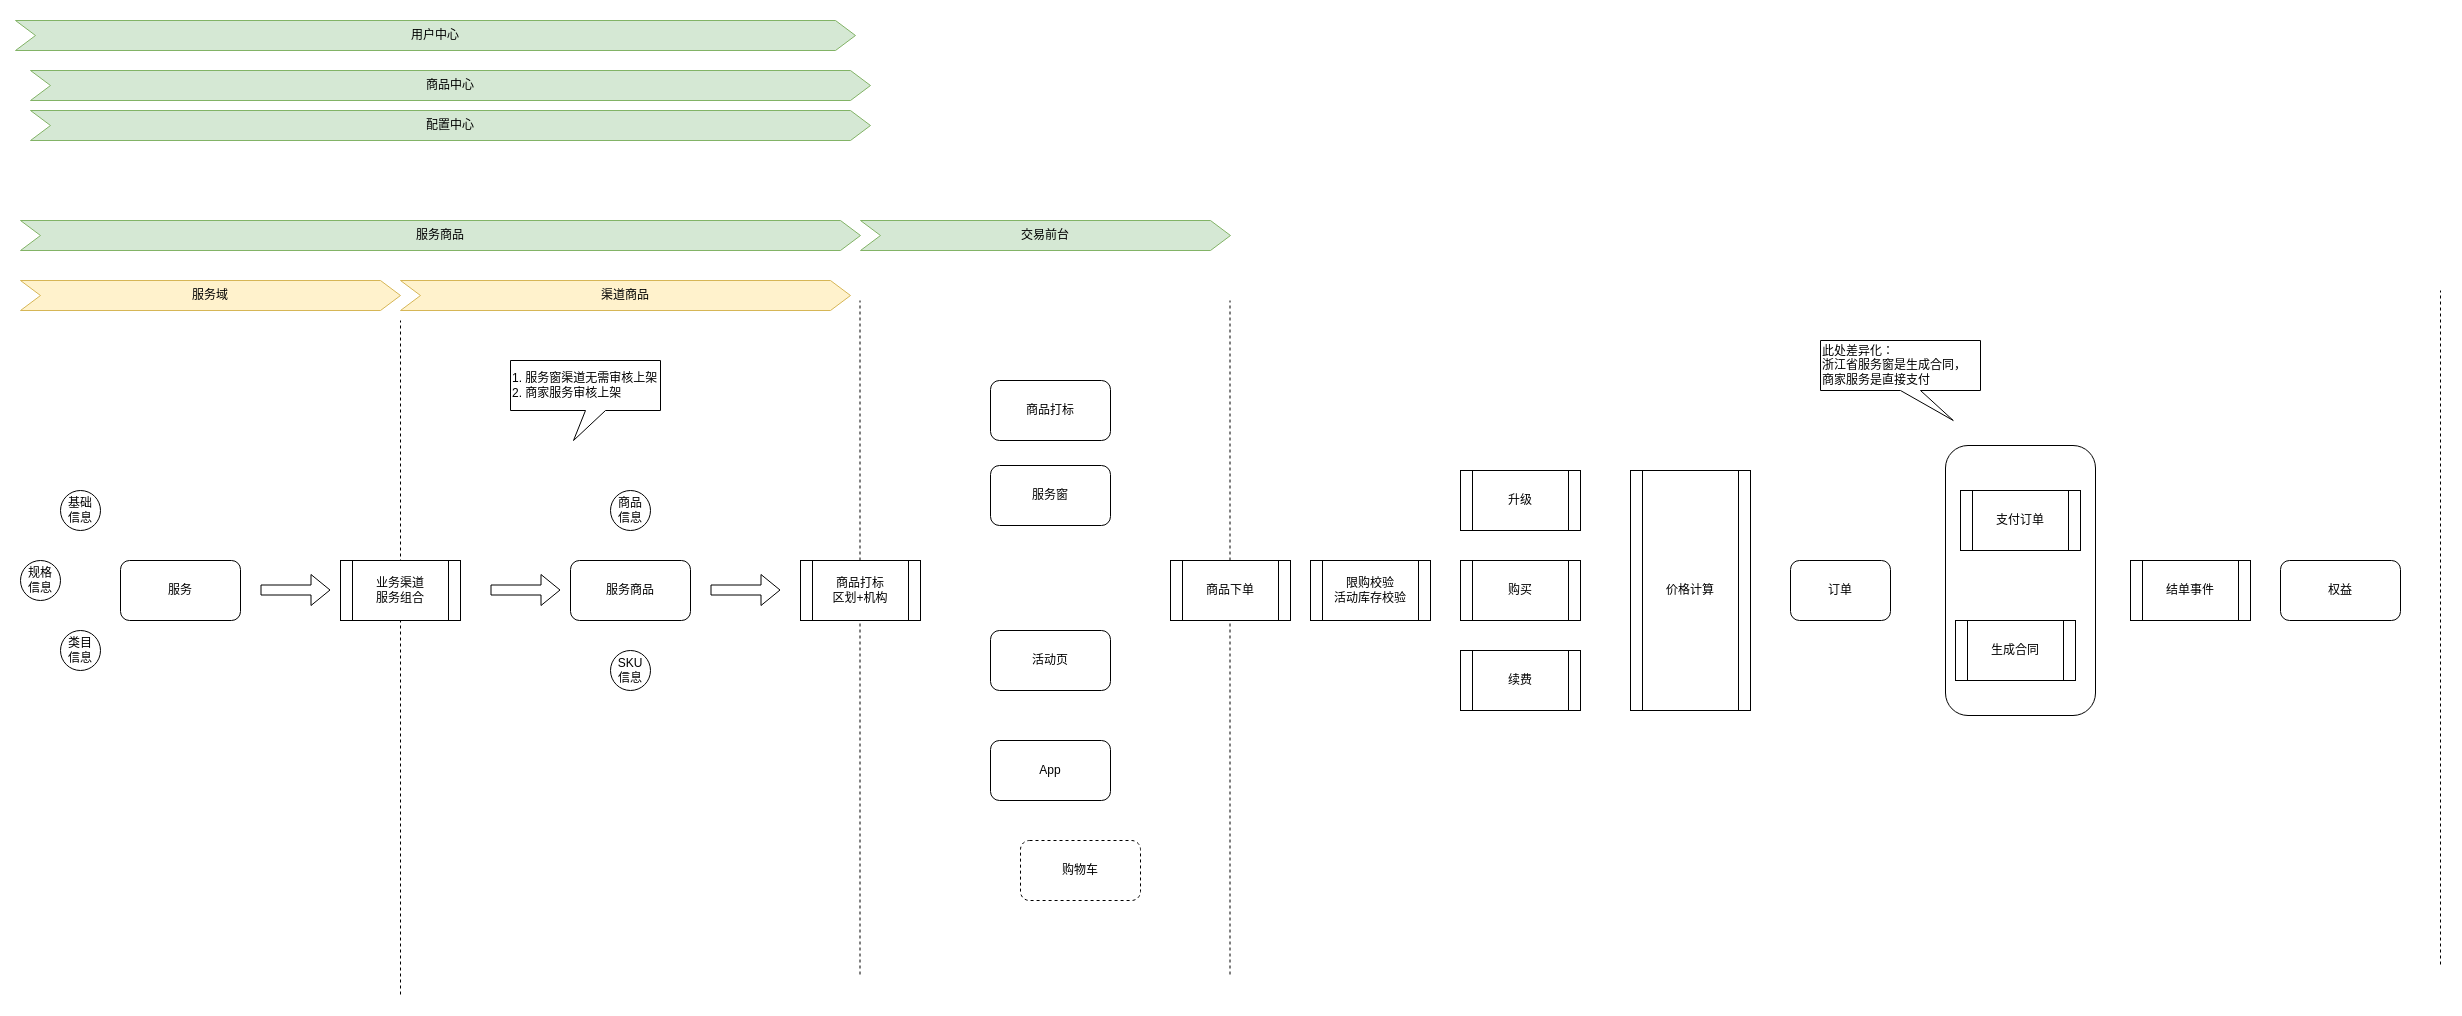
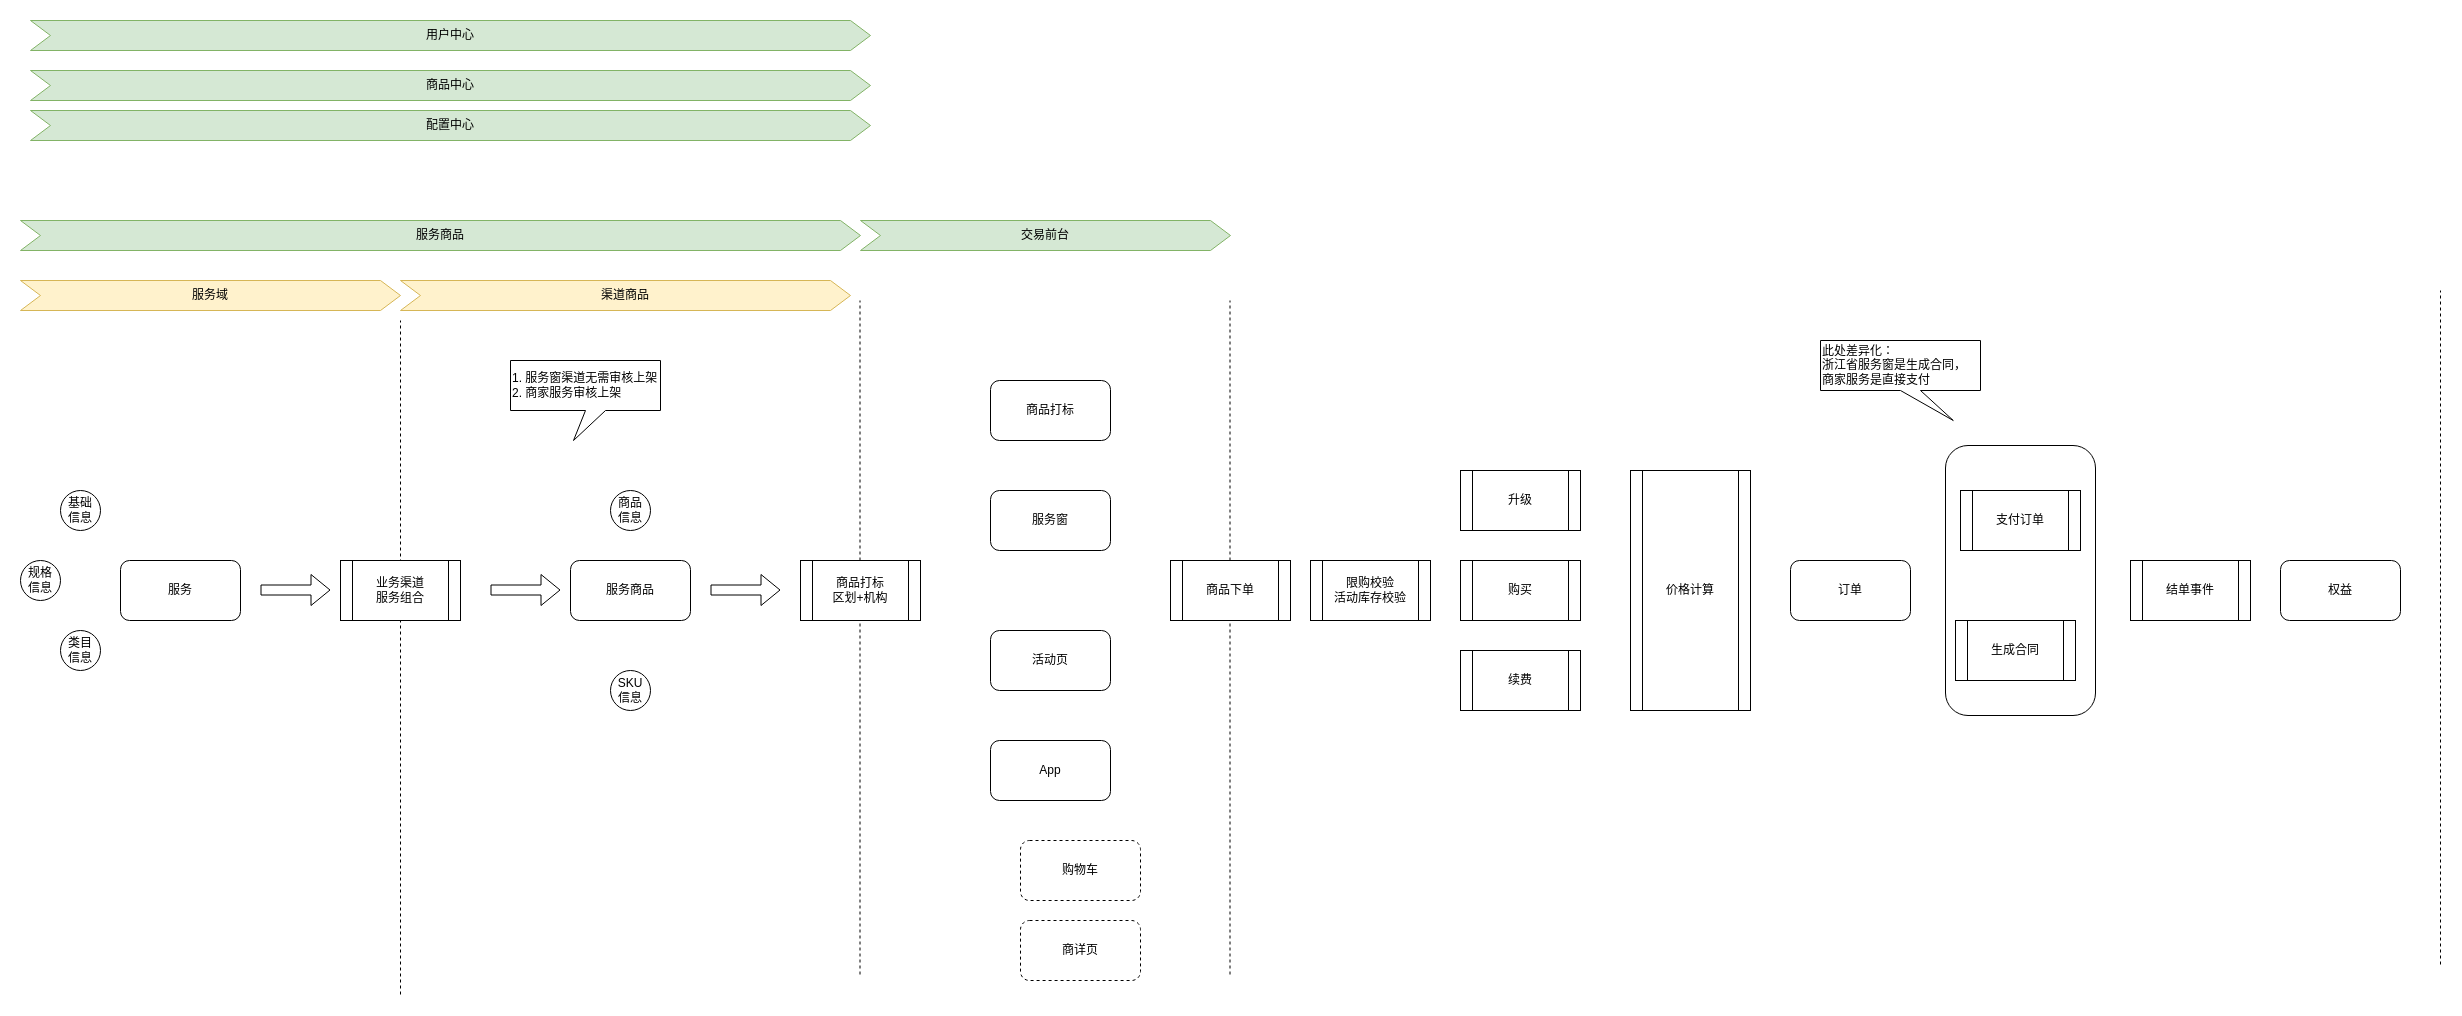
node "用户中心": moved (436, 36) -> (451, 36)
node "服务窗": moved (1051, 496) -> (1051, 521)
node "订单": size 100x60 -> 120x60
node "SKU 信息": moved (631, 671) -> (631, 691)
node "商详页": added
